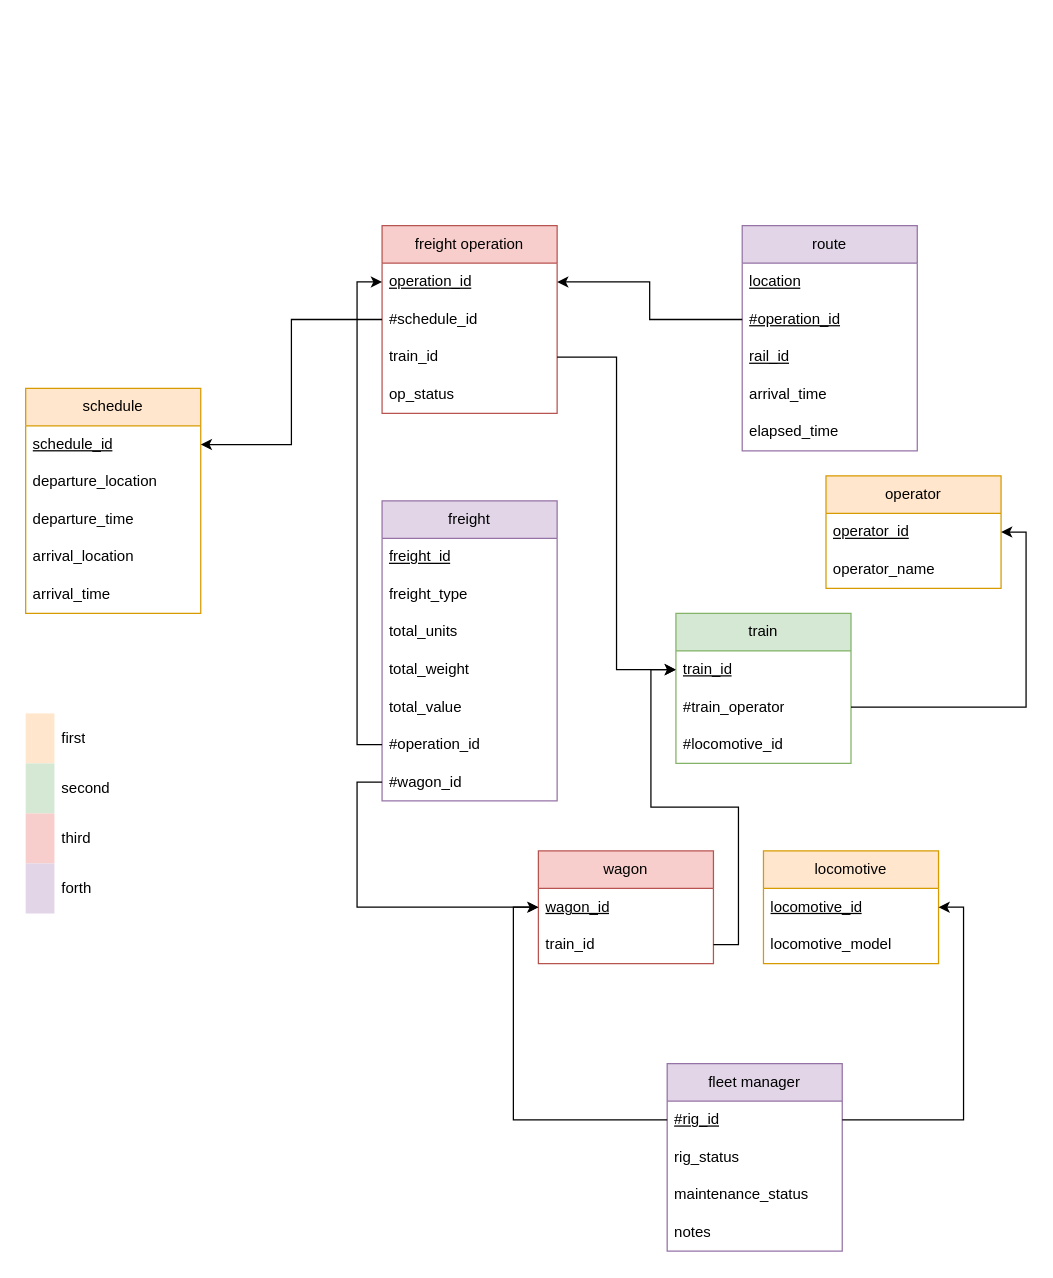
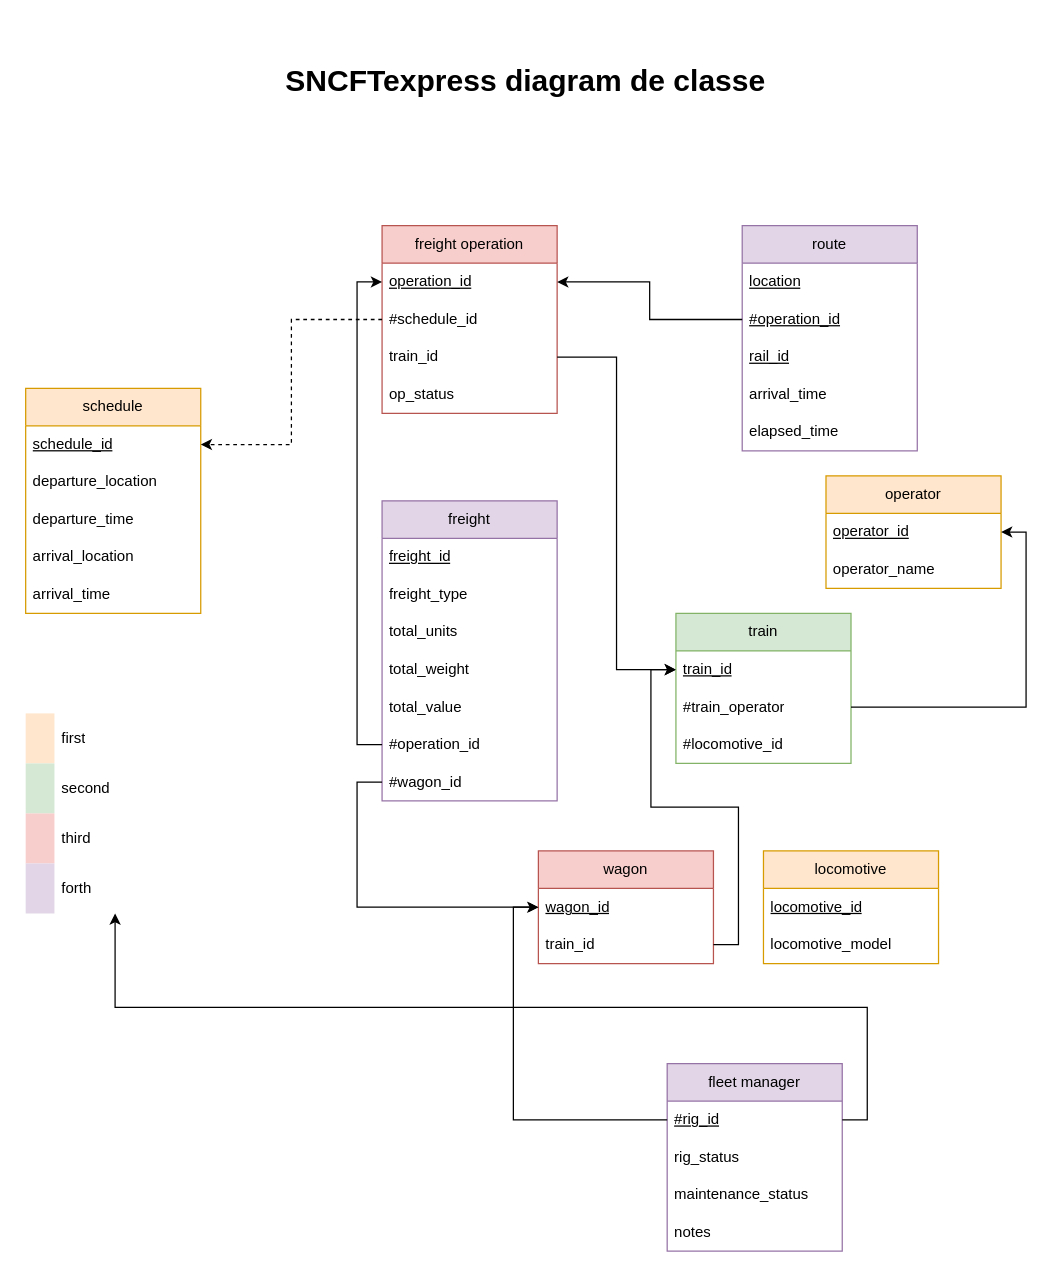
node "SNCFTexpress diagram de classe": added
edge "#schedule_id" -> "schedule_id": style solid -> dashed
edge "#rig_id" -> "locomotive_id": now "#rig_id" -> "forth"
